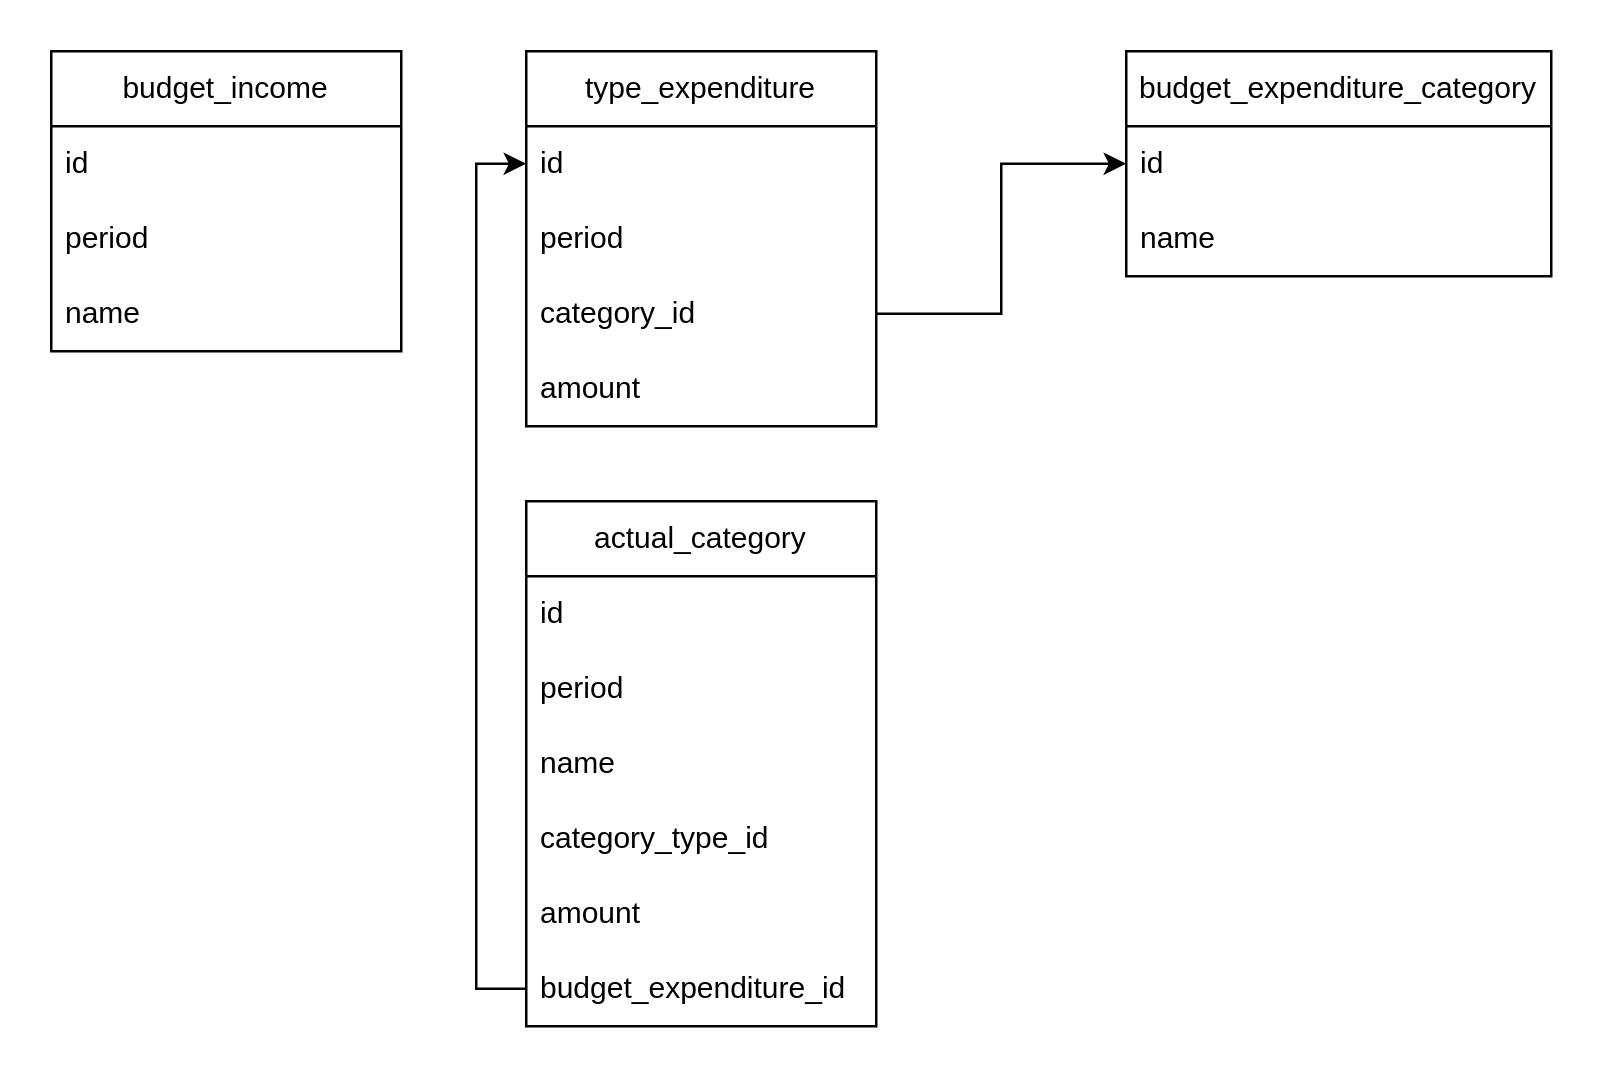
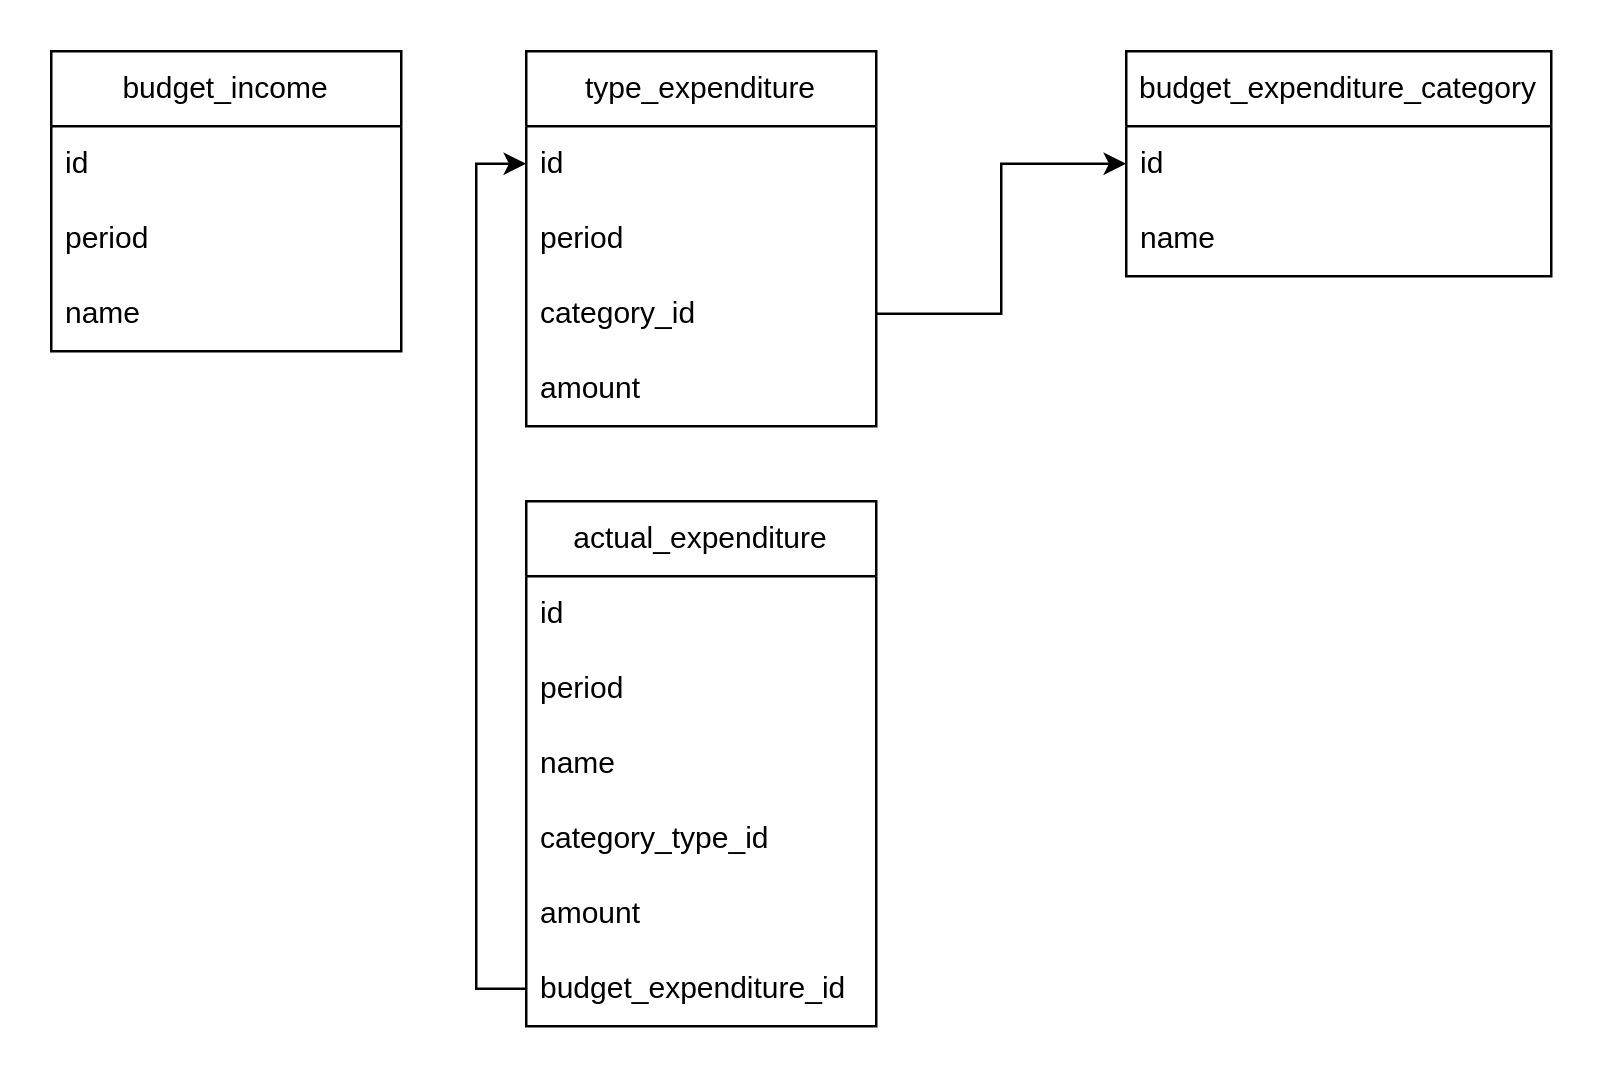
node "actual_category": label "actual_category" -> "actual_expenditure"
